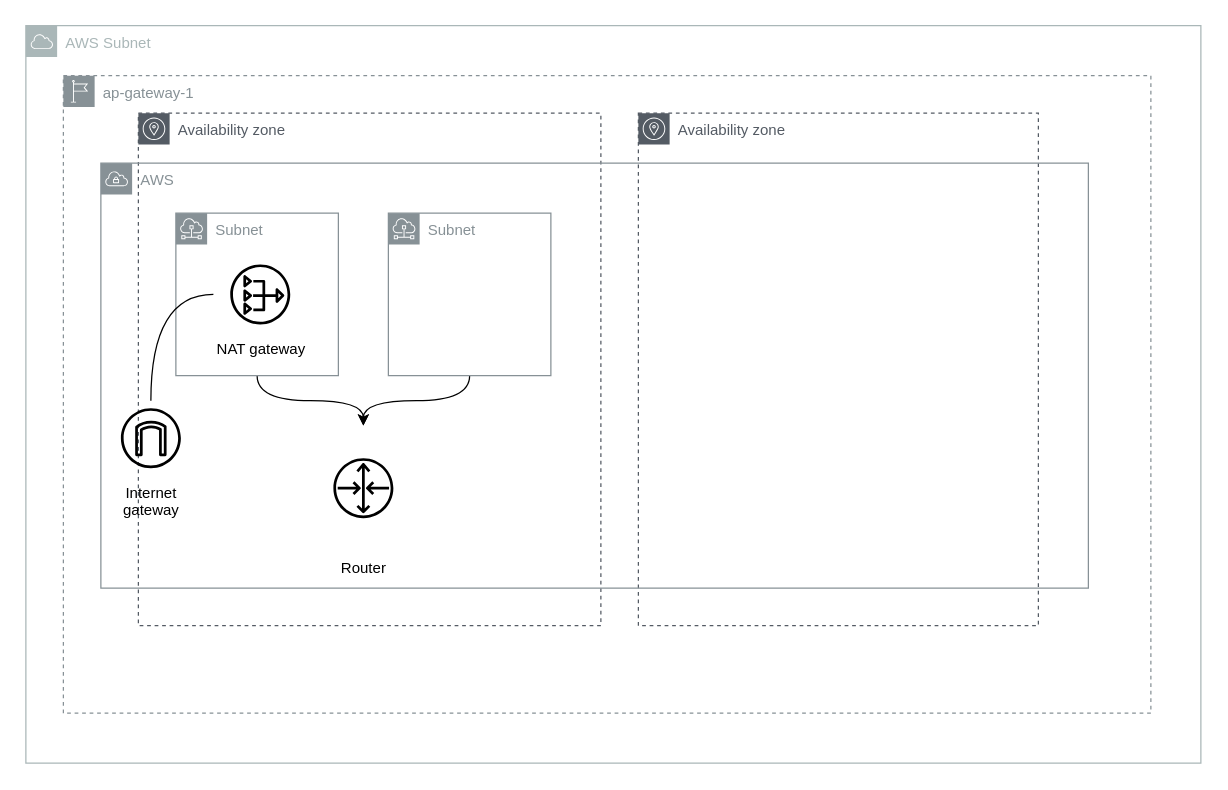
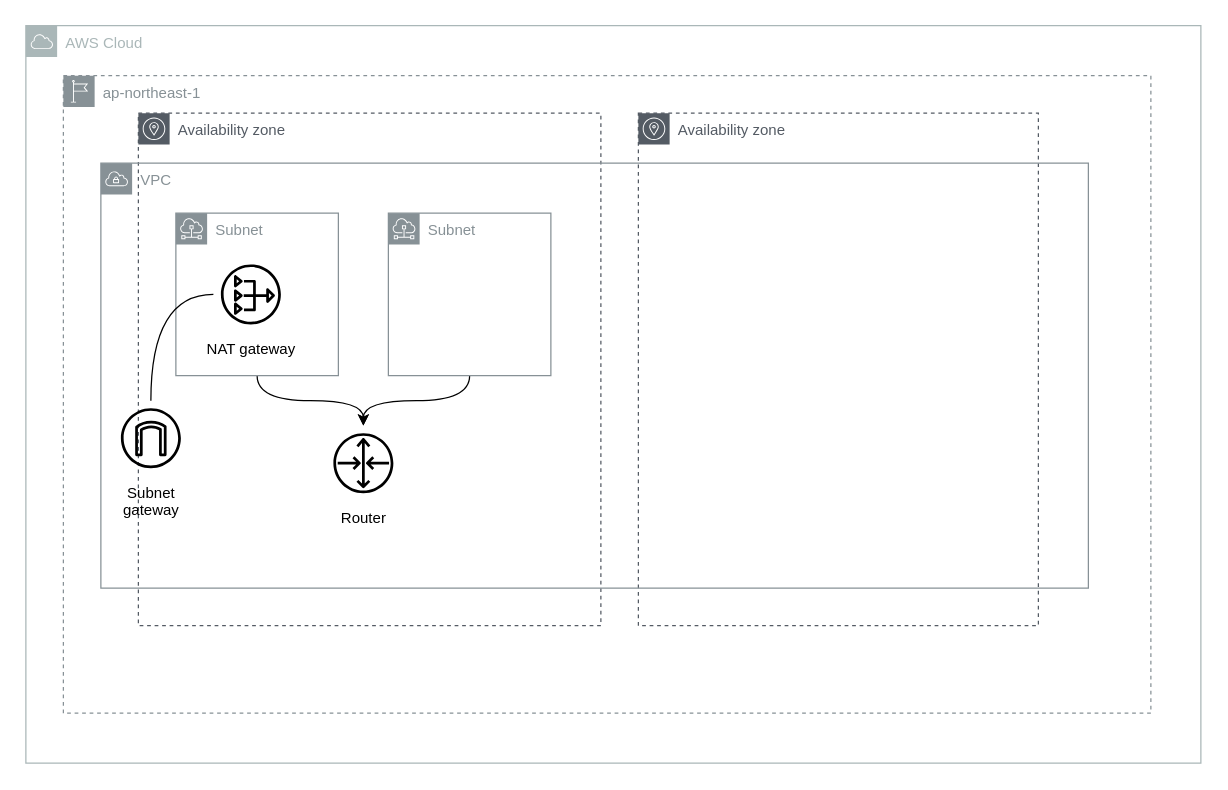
node "AWS Subnet": label "AWS Subnet" -> "AWS Cloud"
node "ap-gateway-1": label "ap-gateway-1" -> "ap-northeast-1"
node "AWS": label "AWS" -> "VPC"
node "NAT gateway": size 94x75 -> 75x75
node "Router": size 75x125 -> 75x75
node "Internet gateway": label "Internet gateway" -> "Subnet gateway"
